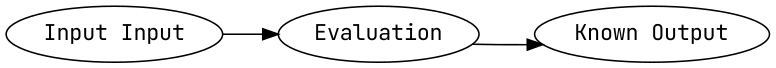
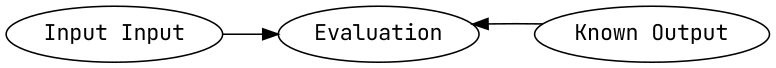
edge "Evaluation" -> "Known Output": reversed
